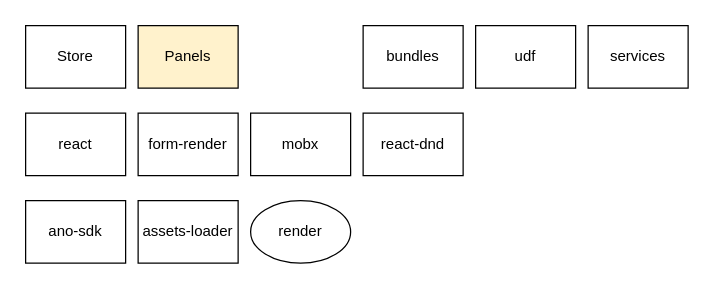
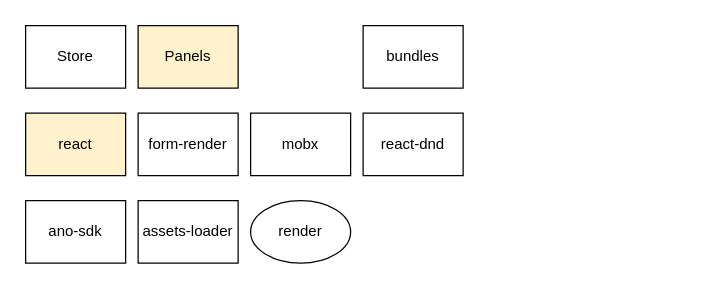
node "udf": removed
node "services": removed
node "react": fillcolor #ffffff -> #fff2cc
